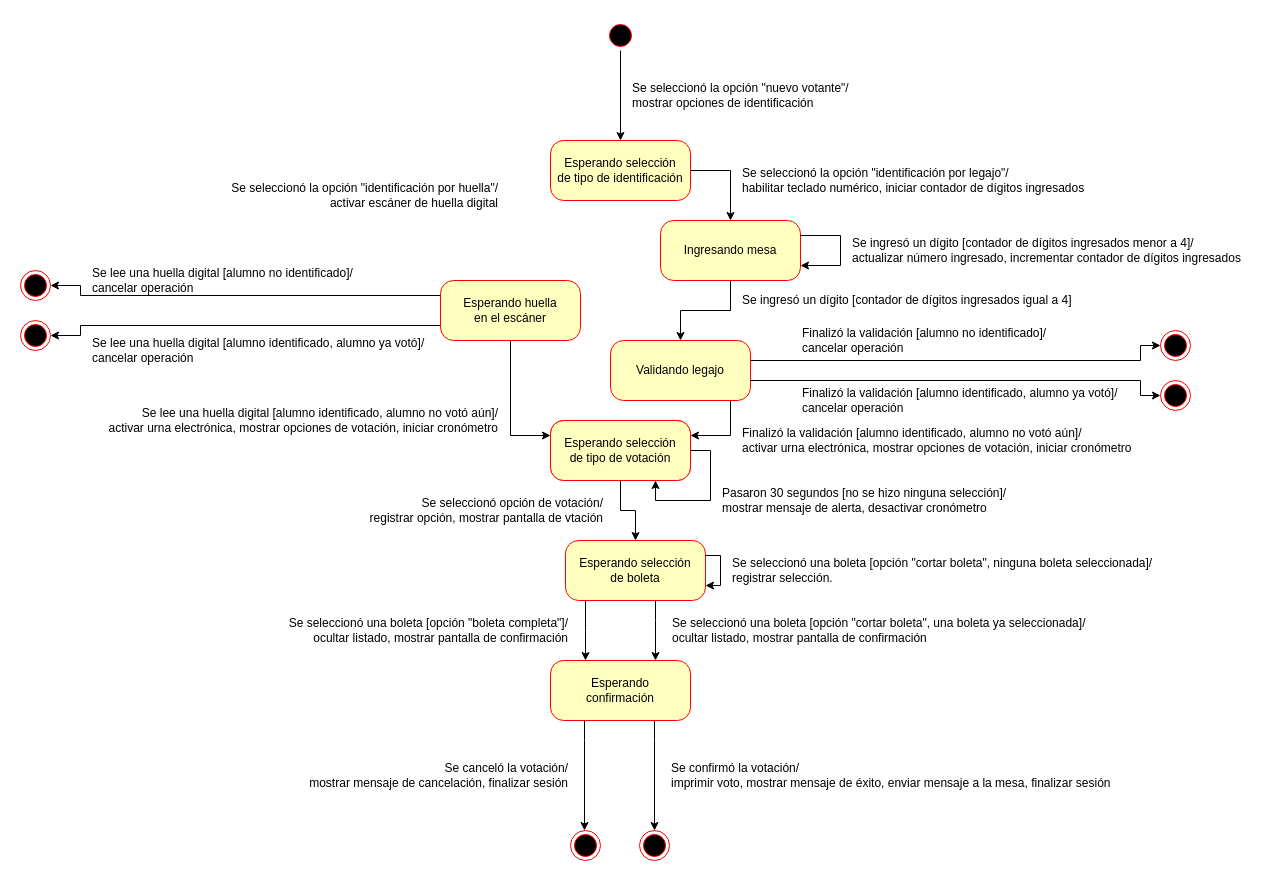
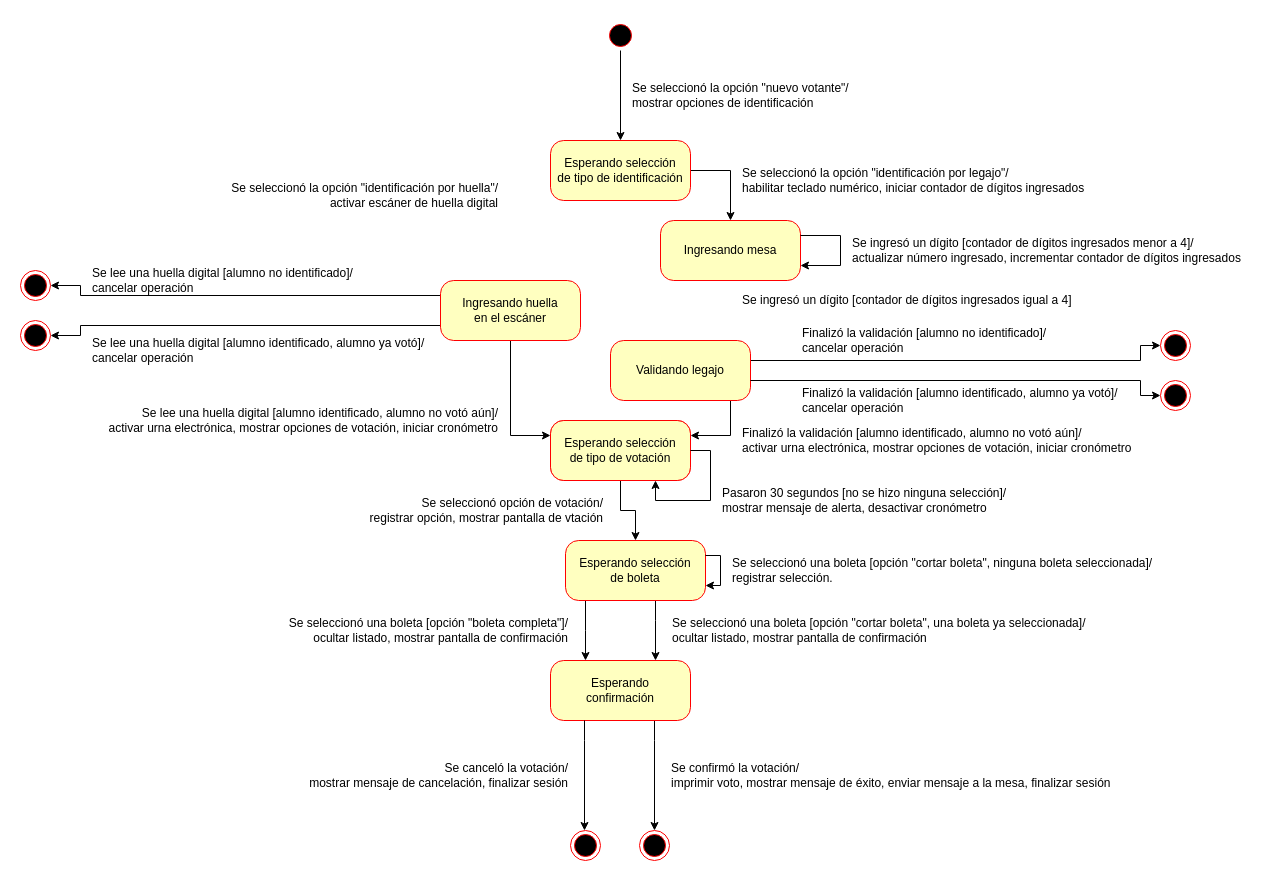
node "Esperando huella en el escáner": label "Esperando huella en el escáner" -> "Ingresando huella en el escáner"
edge "Ingresando mesa" -> "Validando legajo": removed
